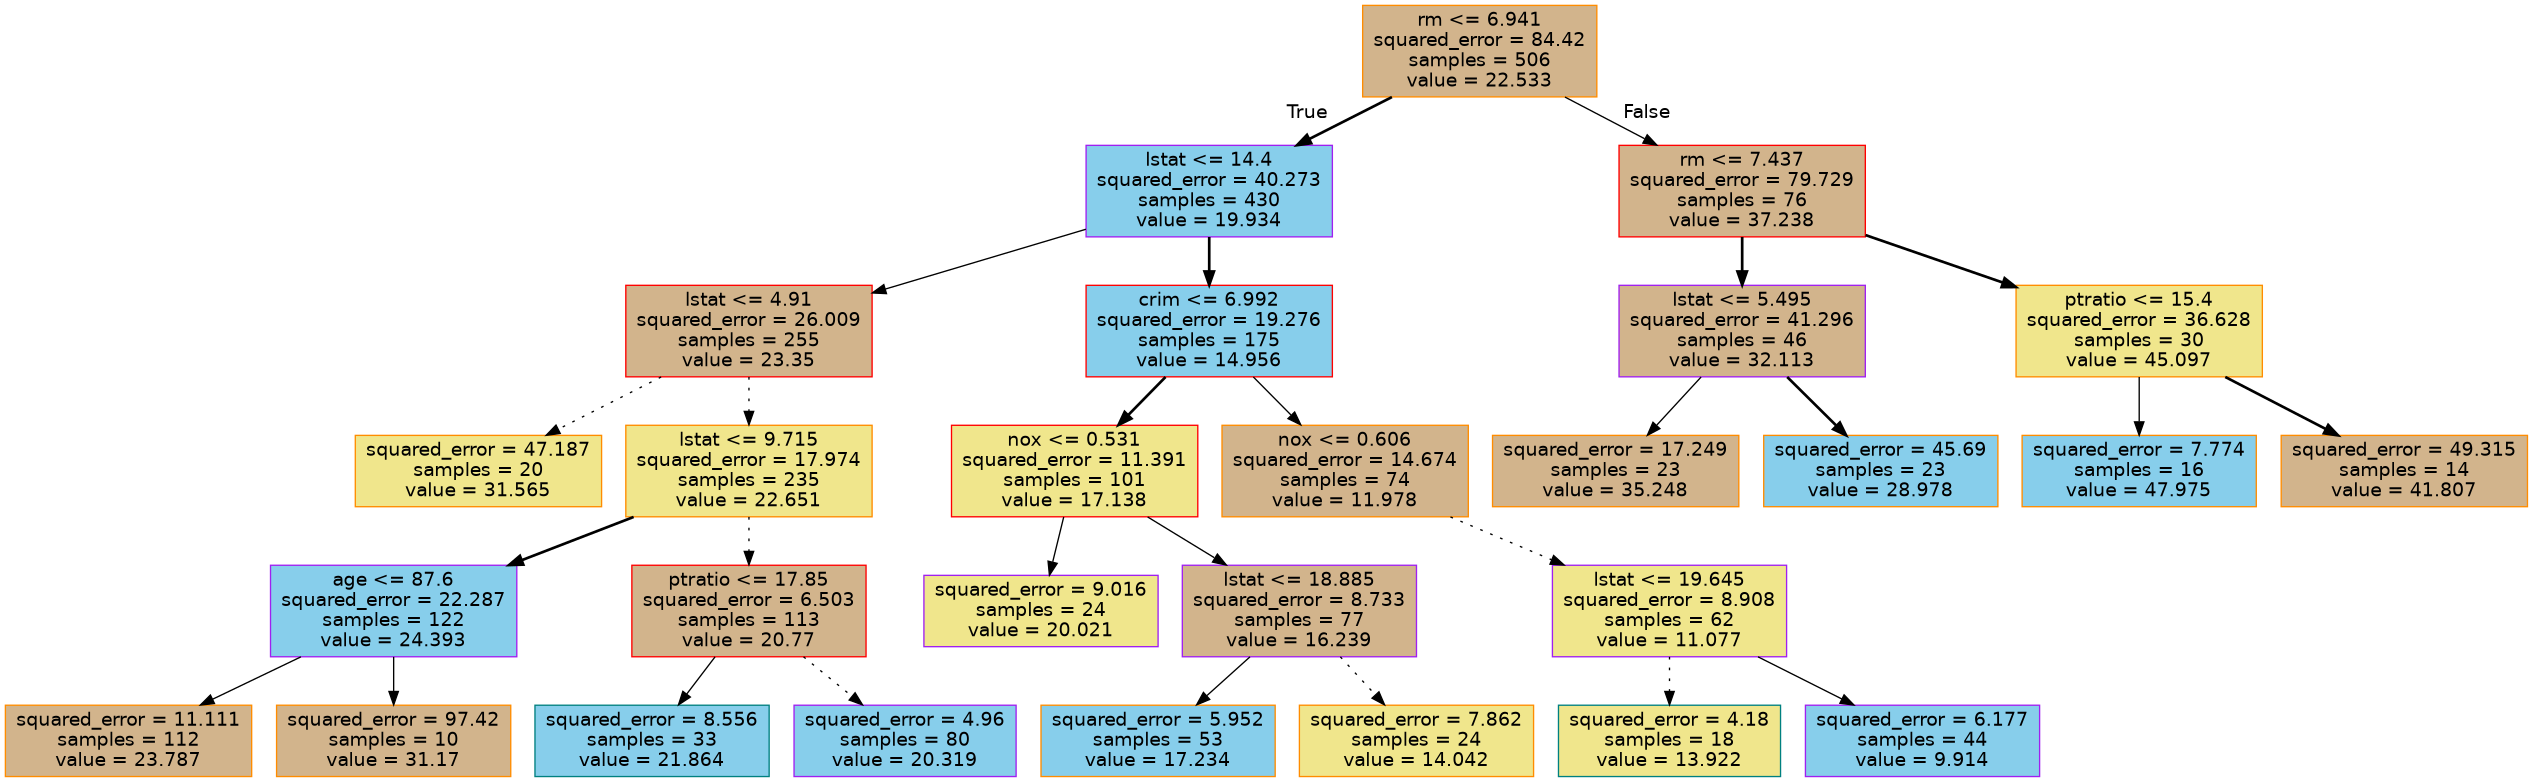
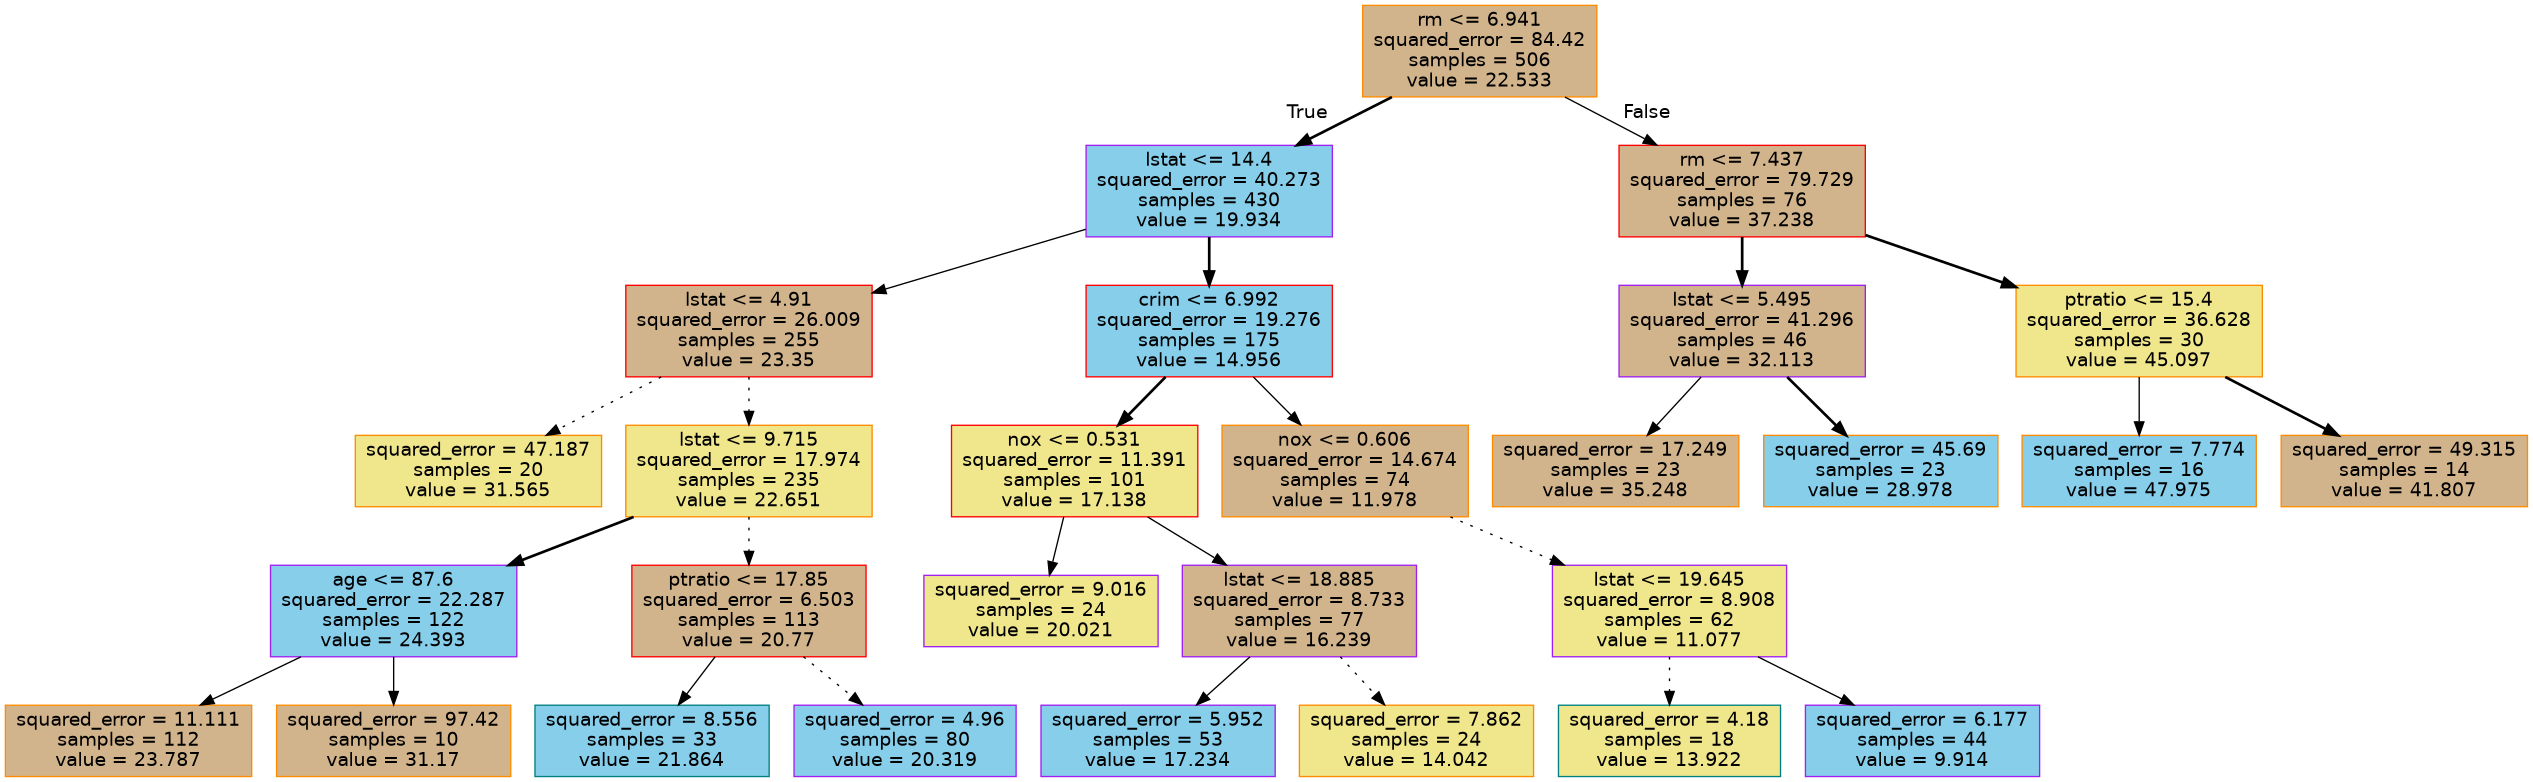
node "squared_error = 5.952 samples = 53 value = 17.234": color darkorange -> purple
